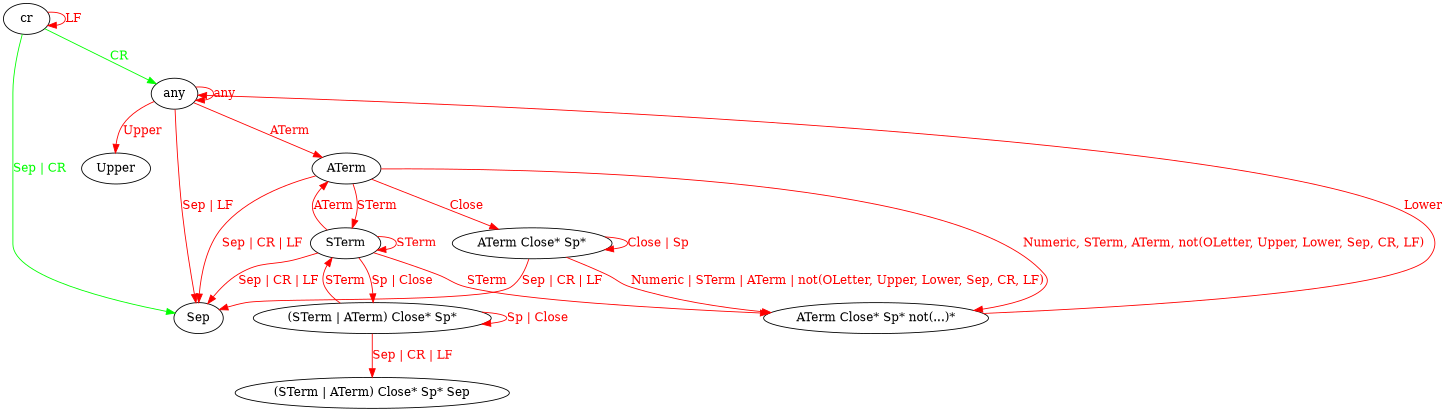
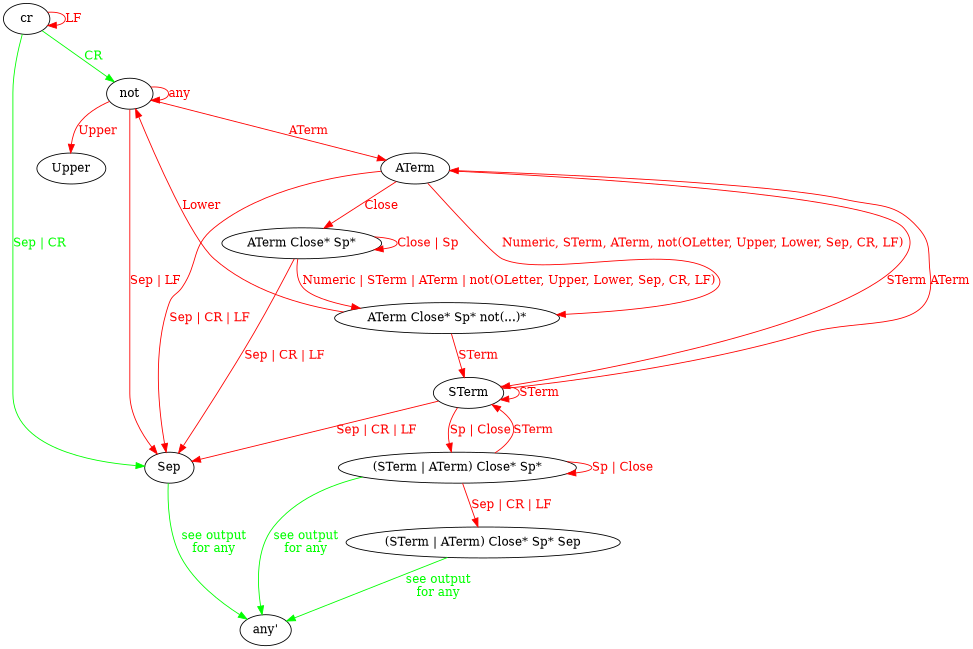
node "any": label "any" -> "not"
edge "STerm" -> "ATerm Close* Sp* not(...)*": reversed
node "any'": added
